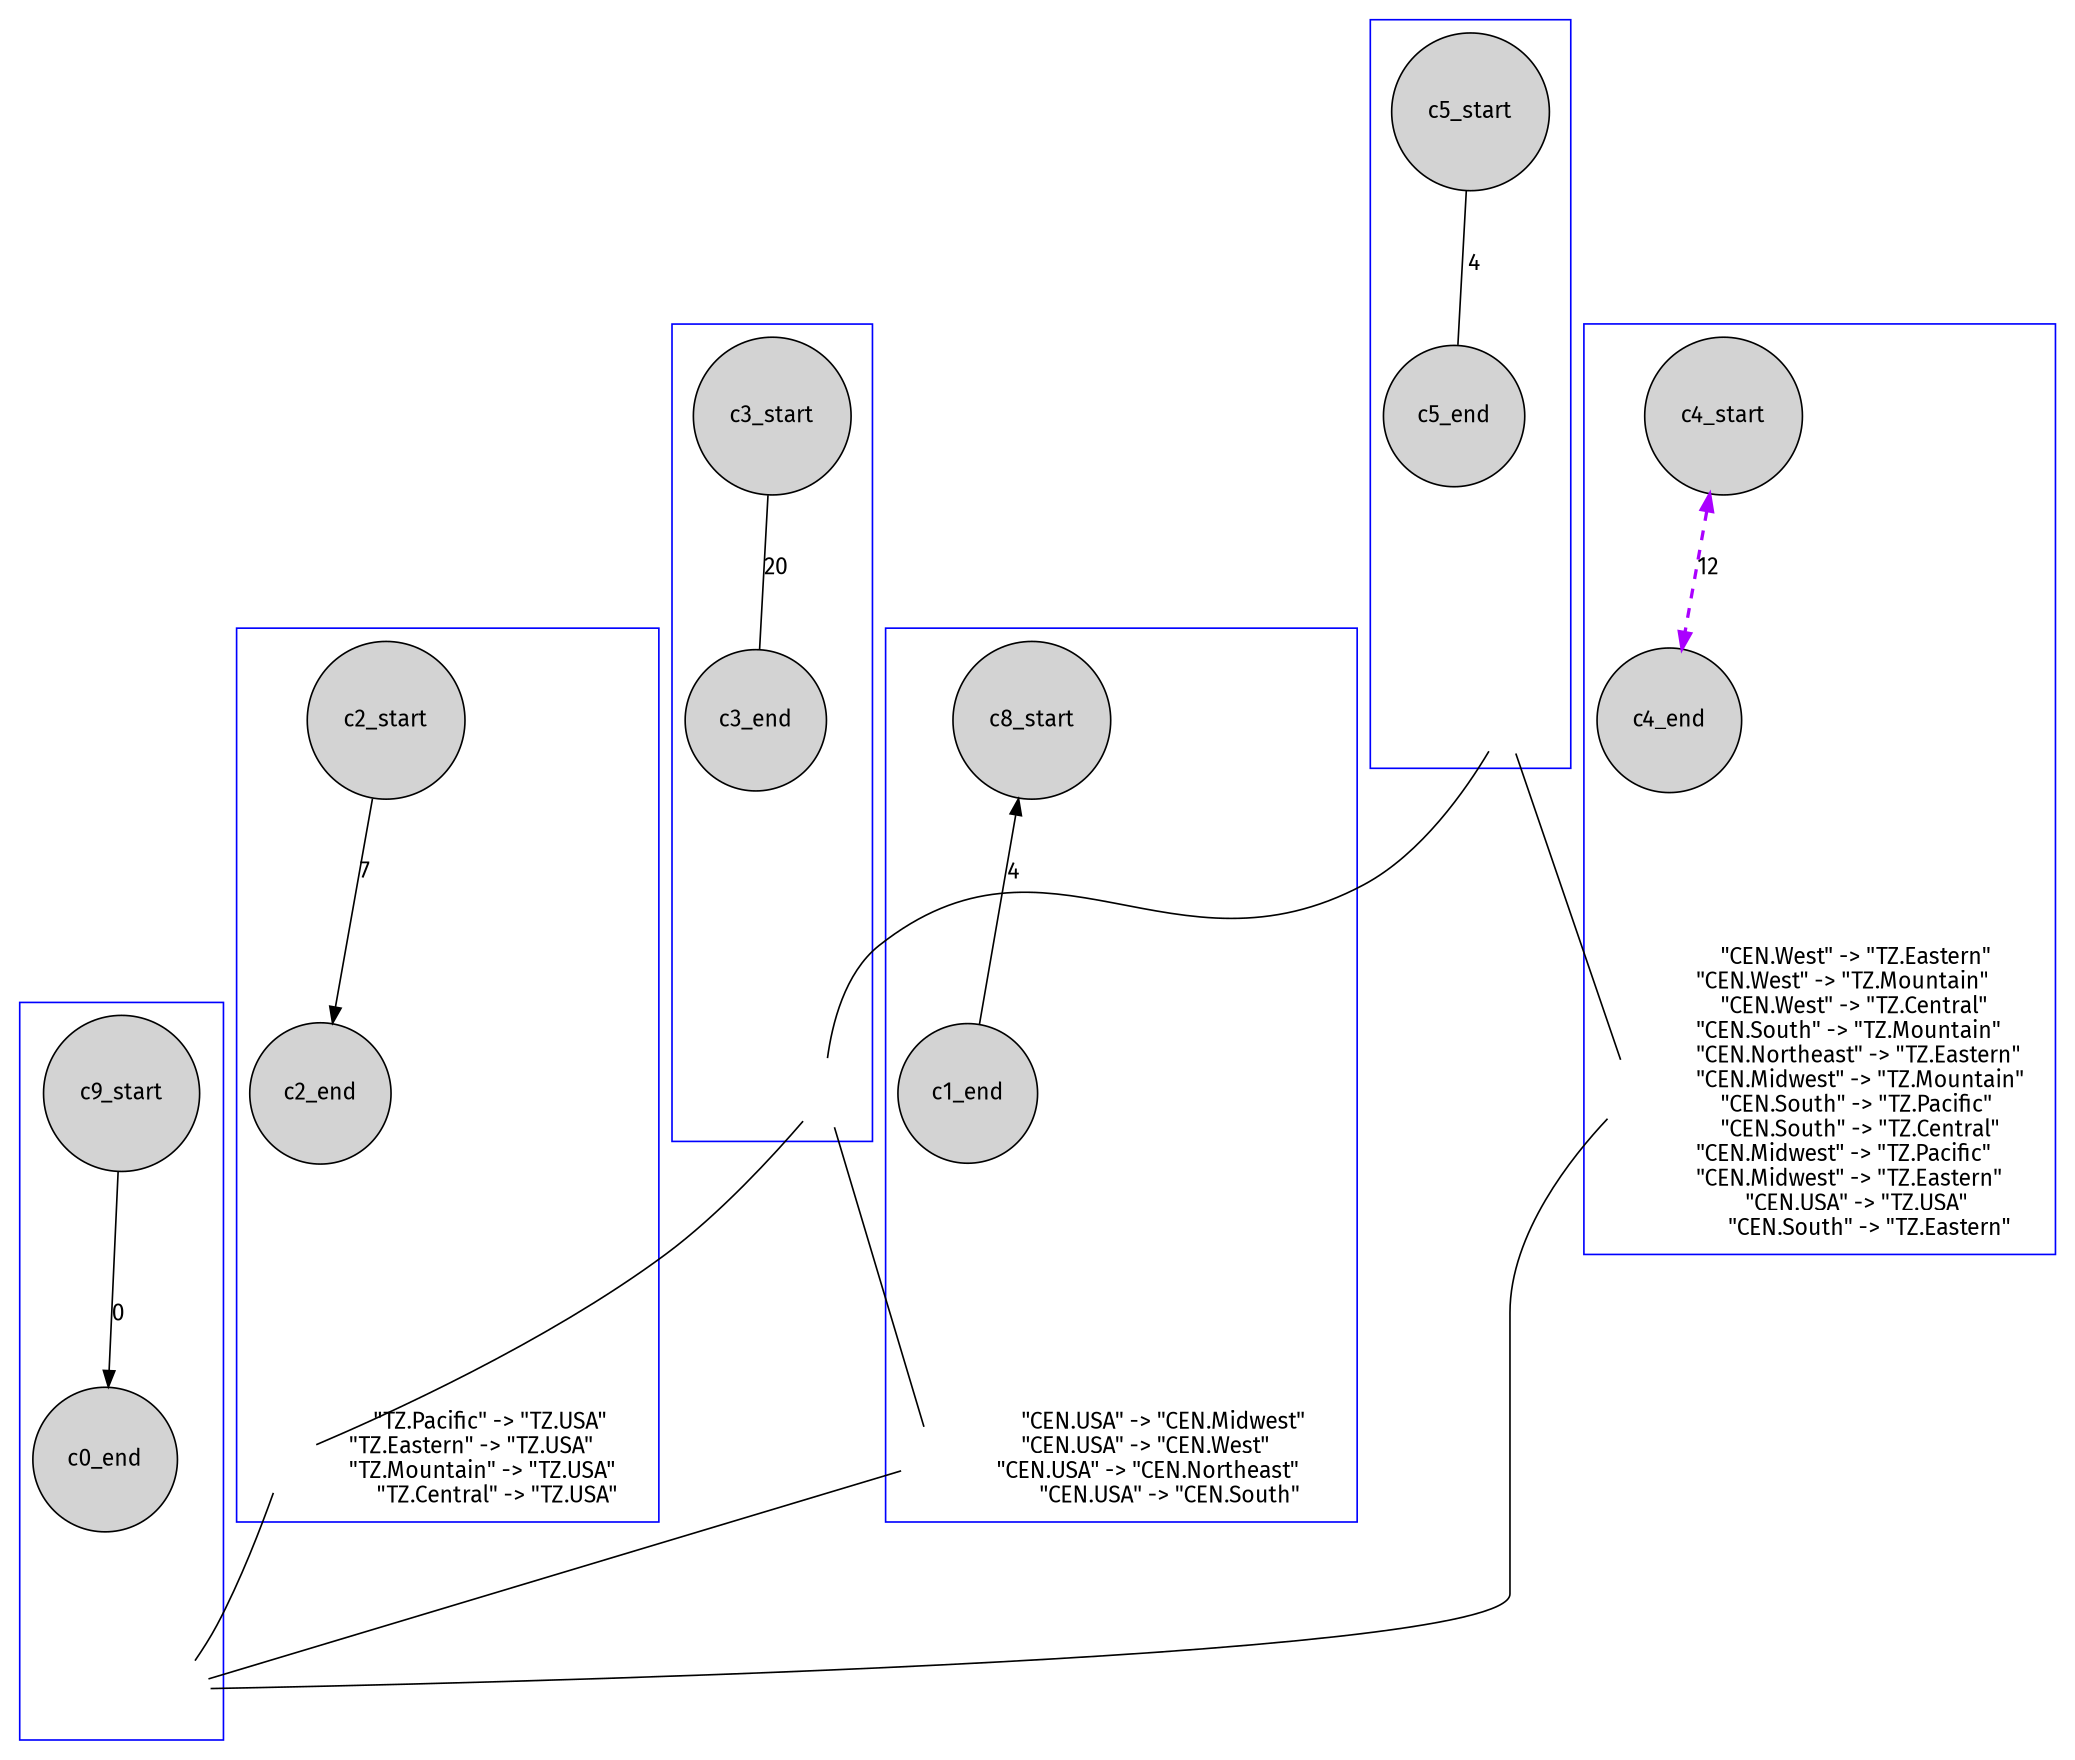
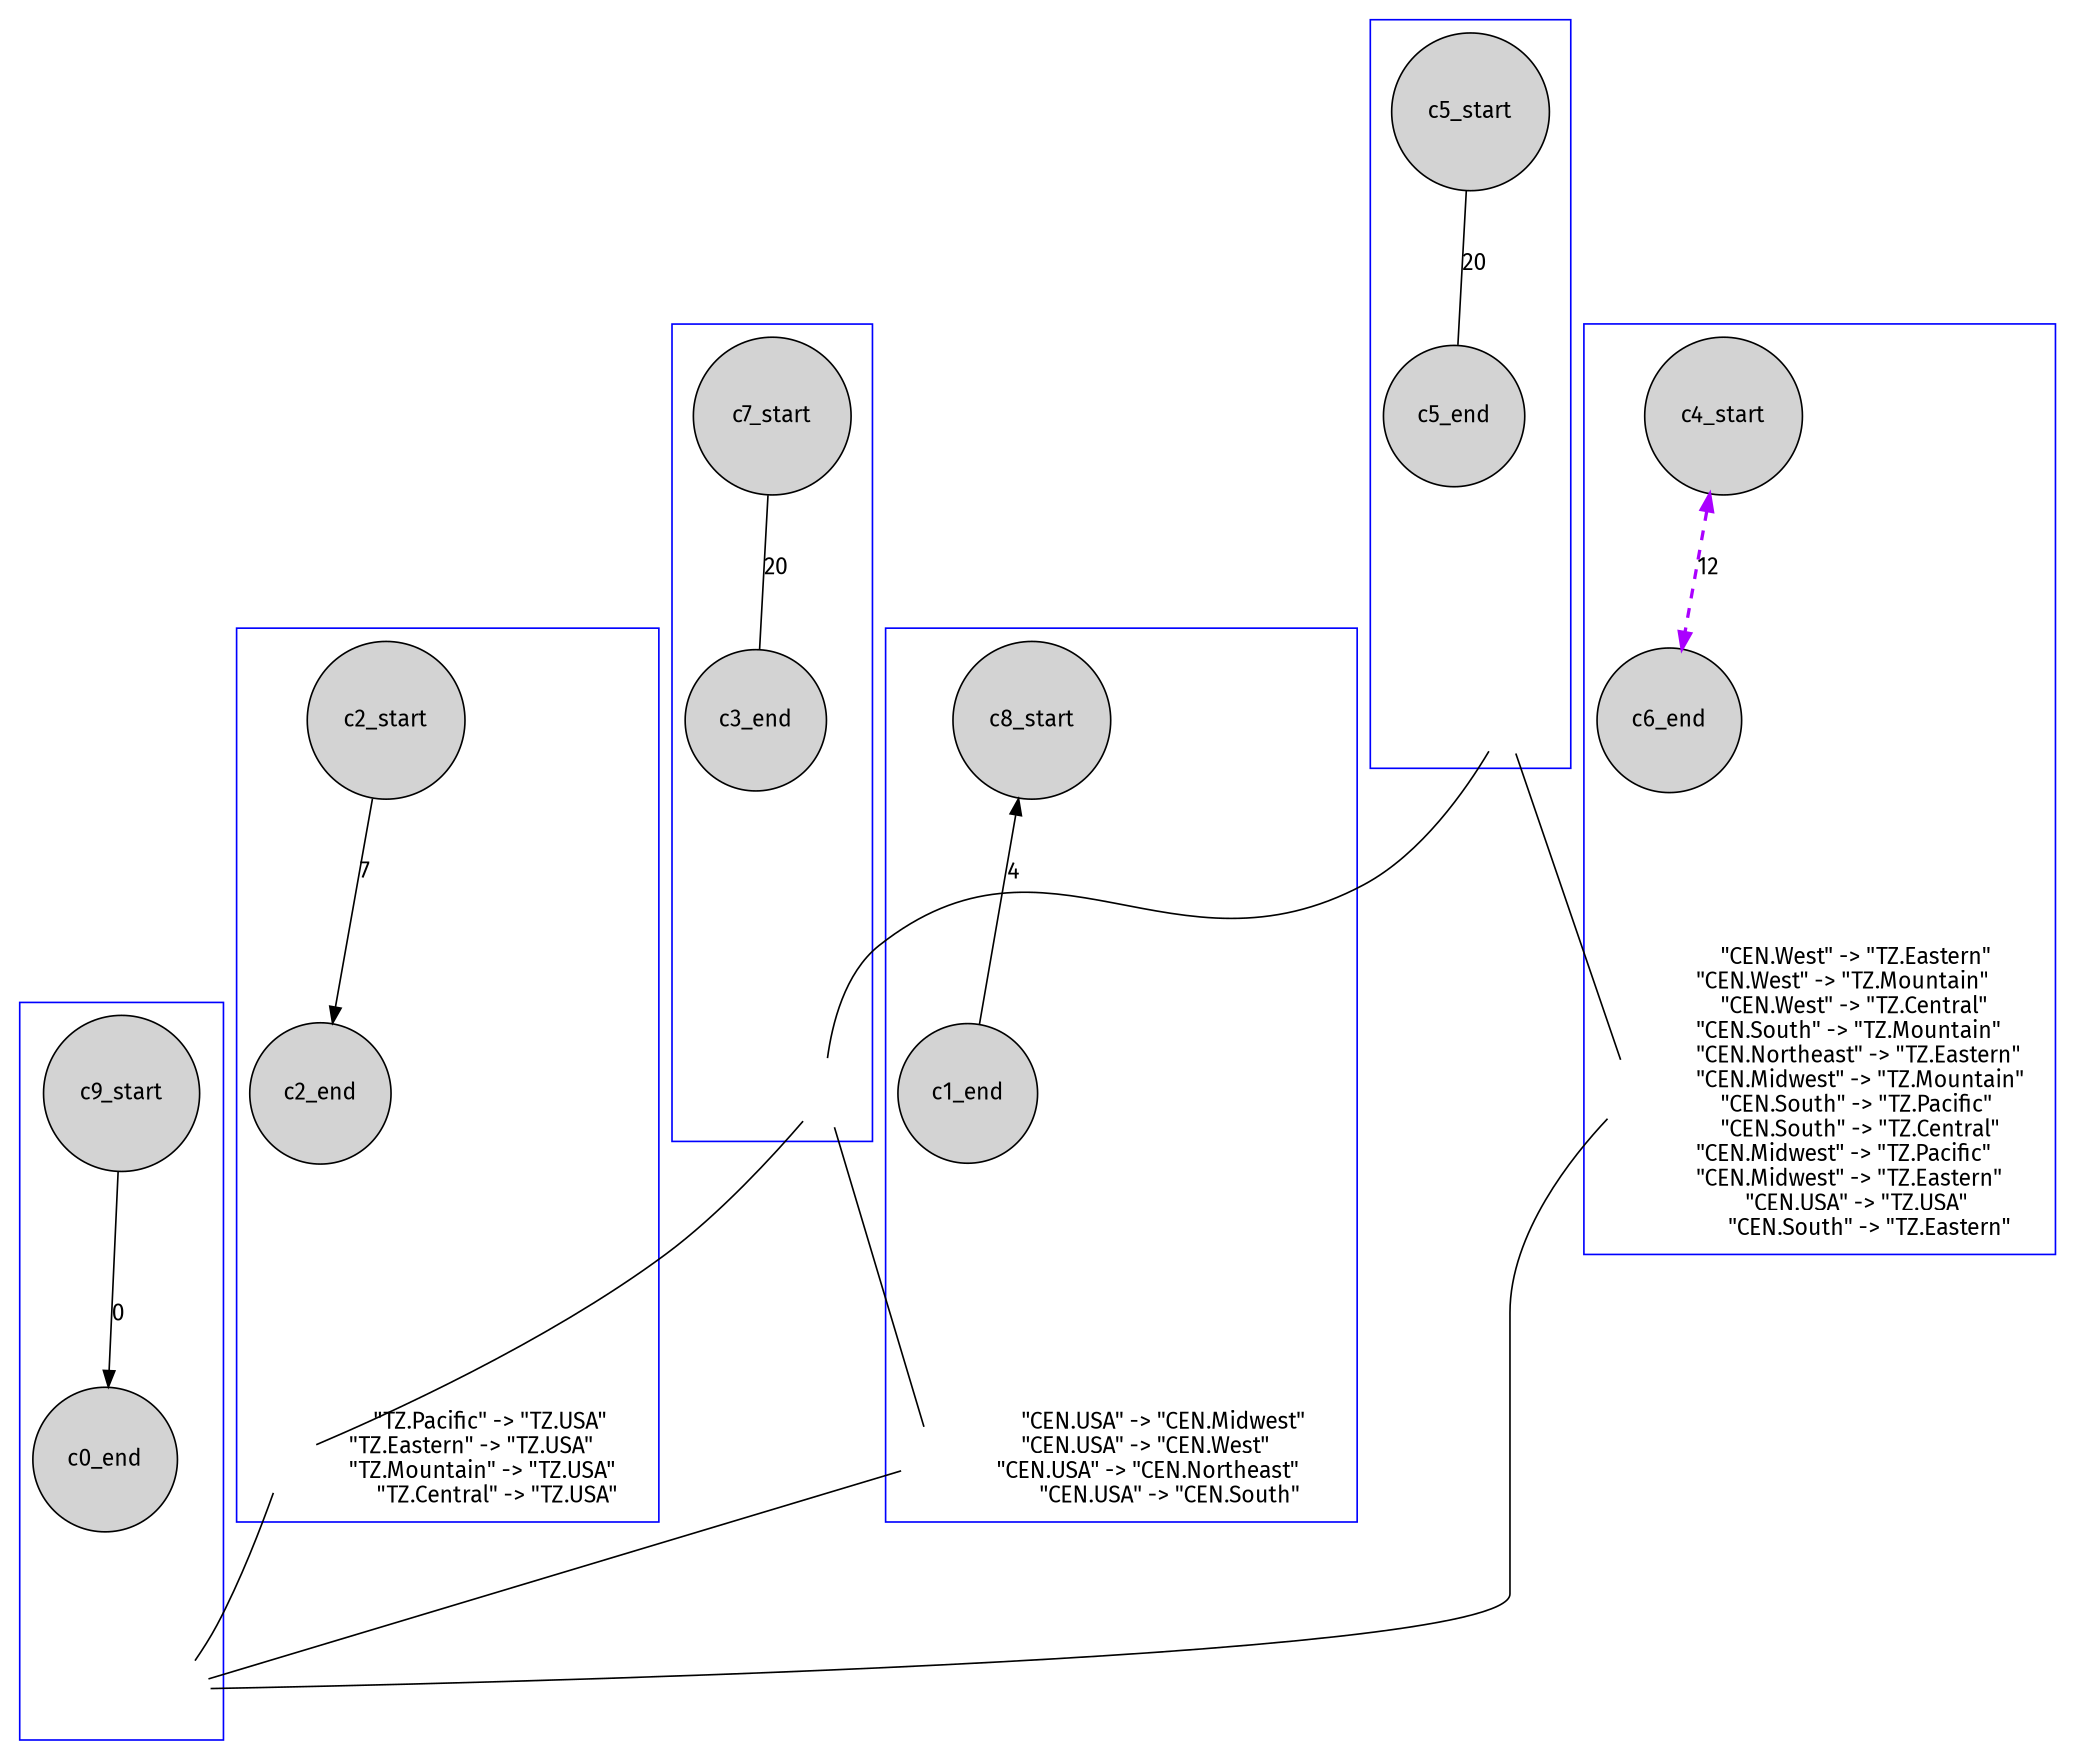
edge "c5_start" -- "c5_end": label "4" -> "20"
node "c3_start": label "c3_start" -> "c7_start"
node "c4_end": label "c4_end" -> "c6_end"
